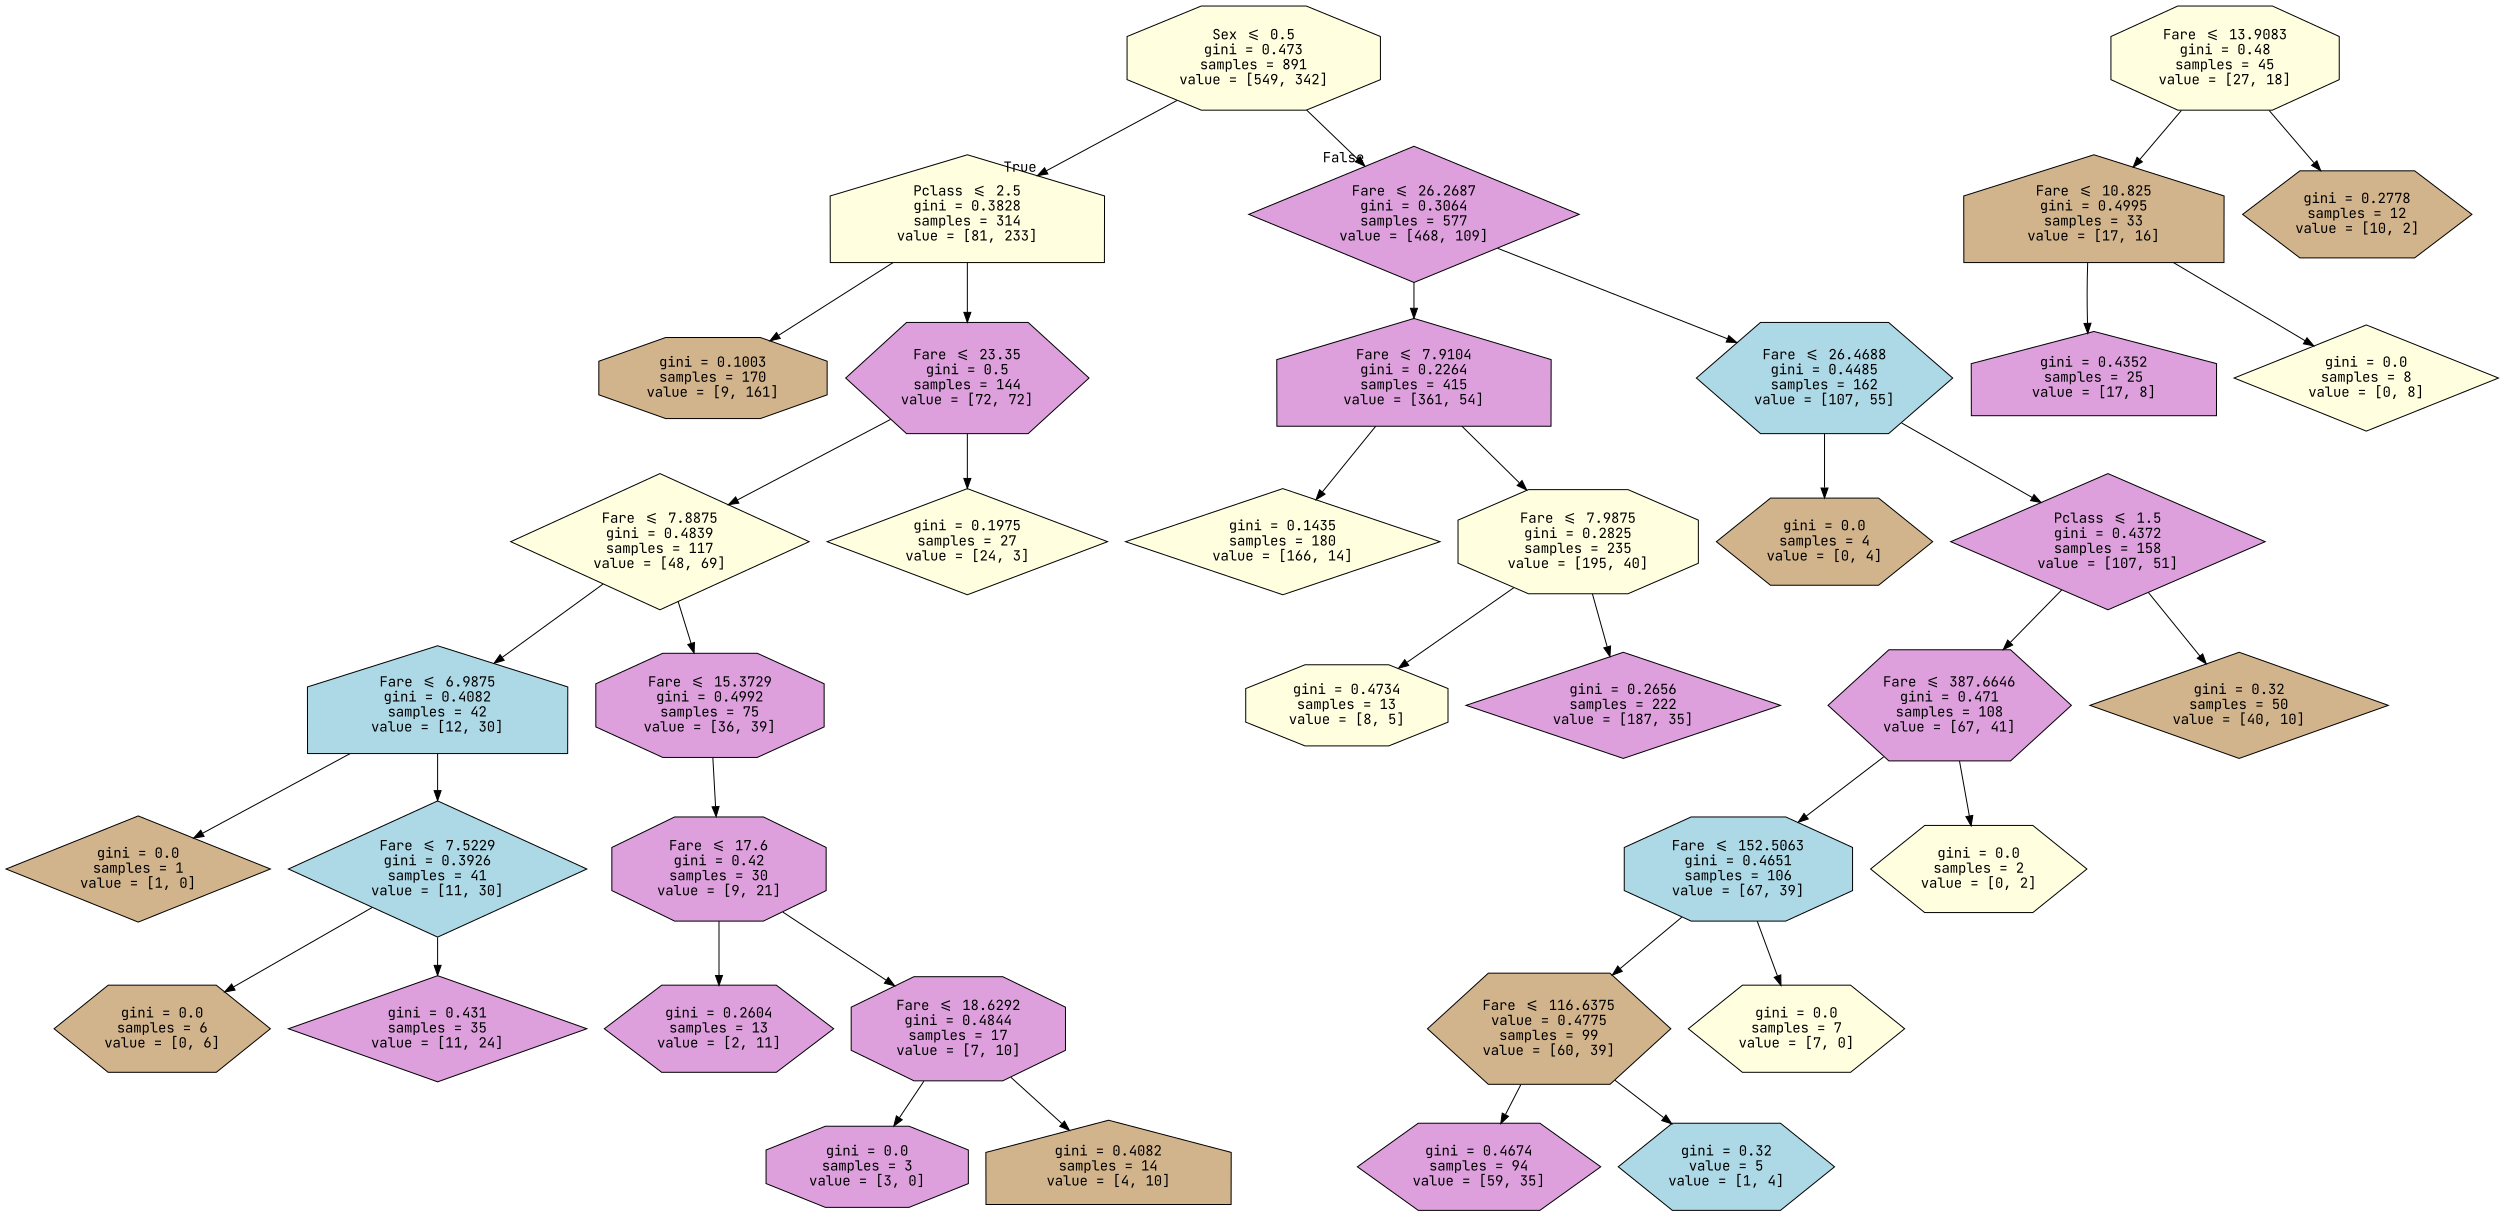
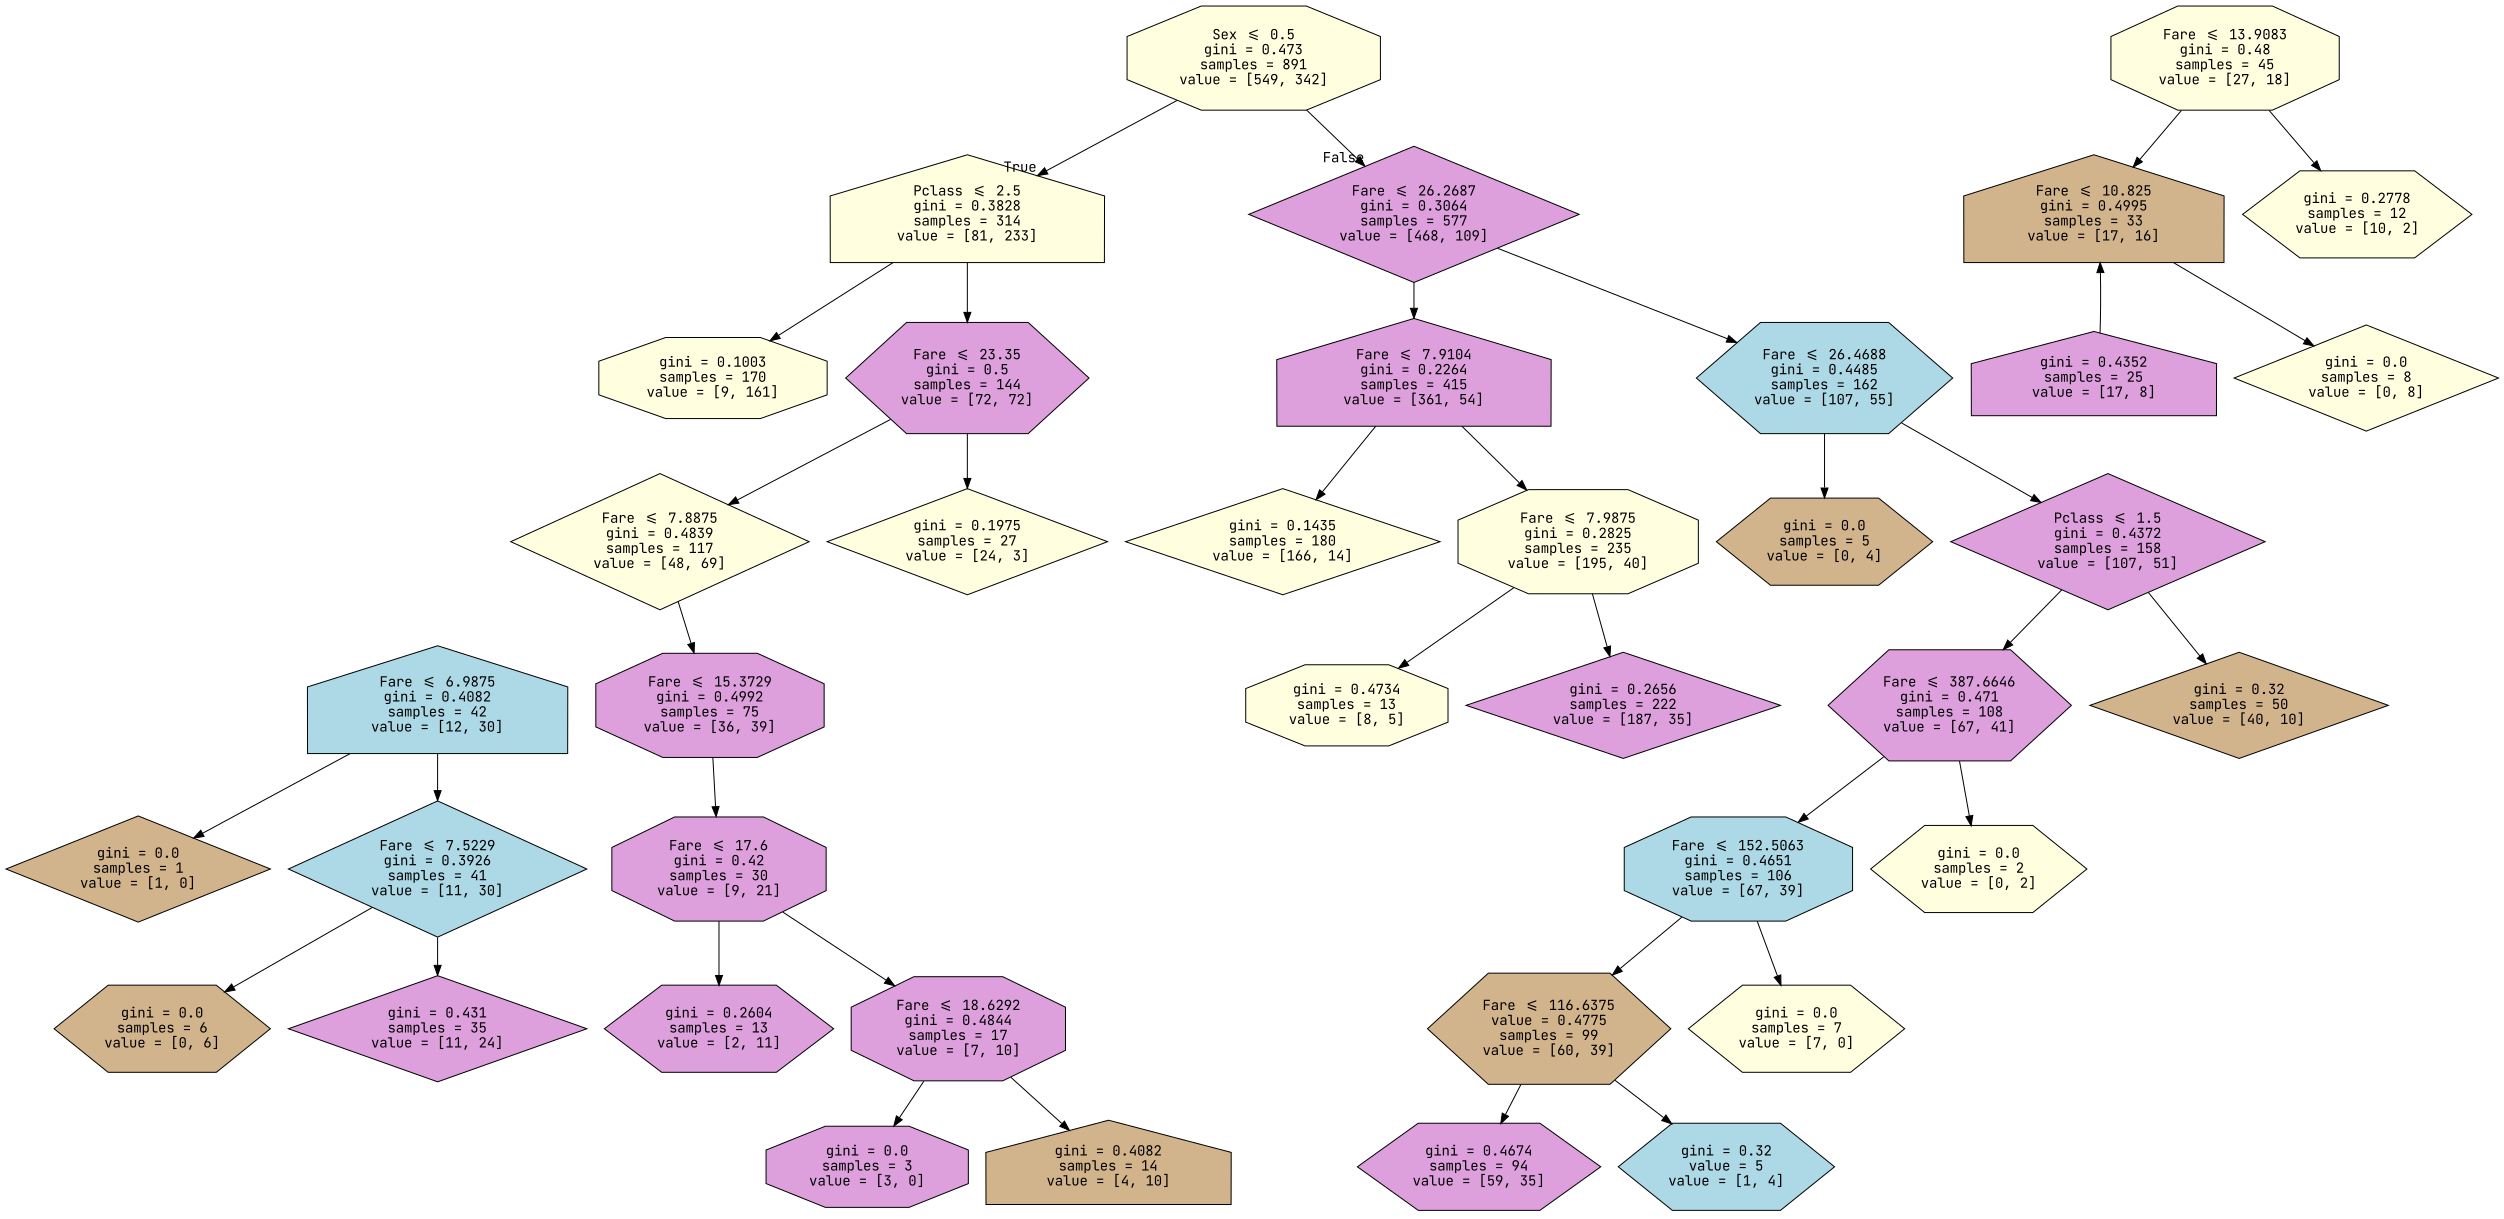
node "gini = 0.2778 samples = 12 value = [10, 2]": fillcolor tan -> lightyellow
edge "Fare <= 10.825 gini = 0.4995 samples = 33 value = [17, 16]" -> "gini = 0.4352 samples = 25 value = [17, 8]": reversed
node "gini = 0.1003 samples = 170 value = [9, 161]": fillcolor tan -> lightyellow
node "gini = 0.0 samples = 4 value = [0, 4]": label "gini = 0.0 samples = 4 value = [0, 4]" -> "gini = 0.0 samples = 5 value = [0, 4]"
edge "Fare <= 7.8875 gini = 0.4839 samples = 117 value = [48, 69]" -> "Fare <= 6.9875 gini = 0.4082 samples = 42 value = [12, 30]": removed
